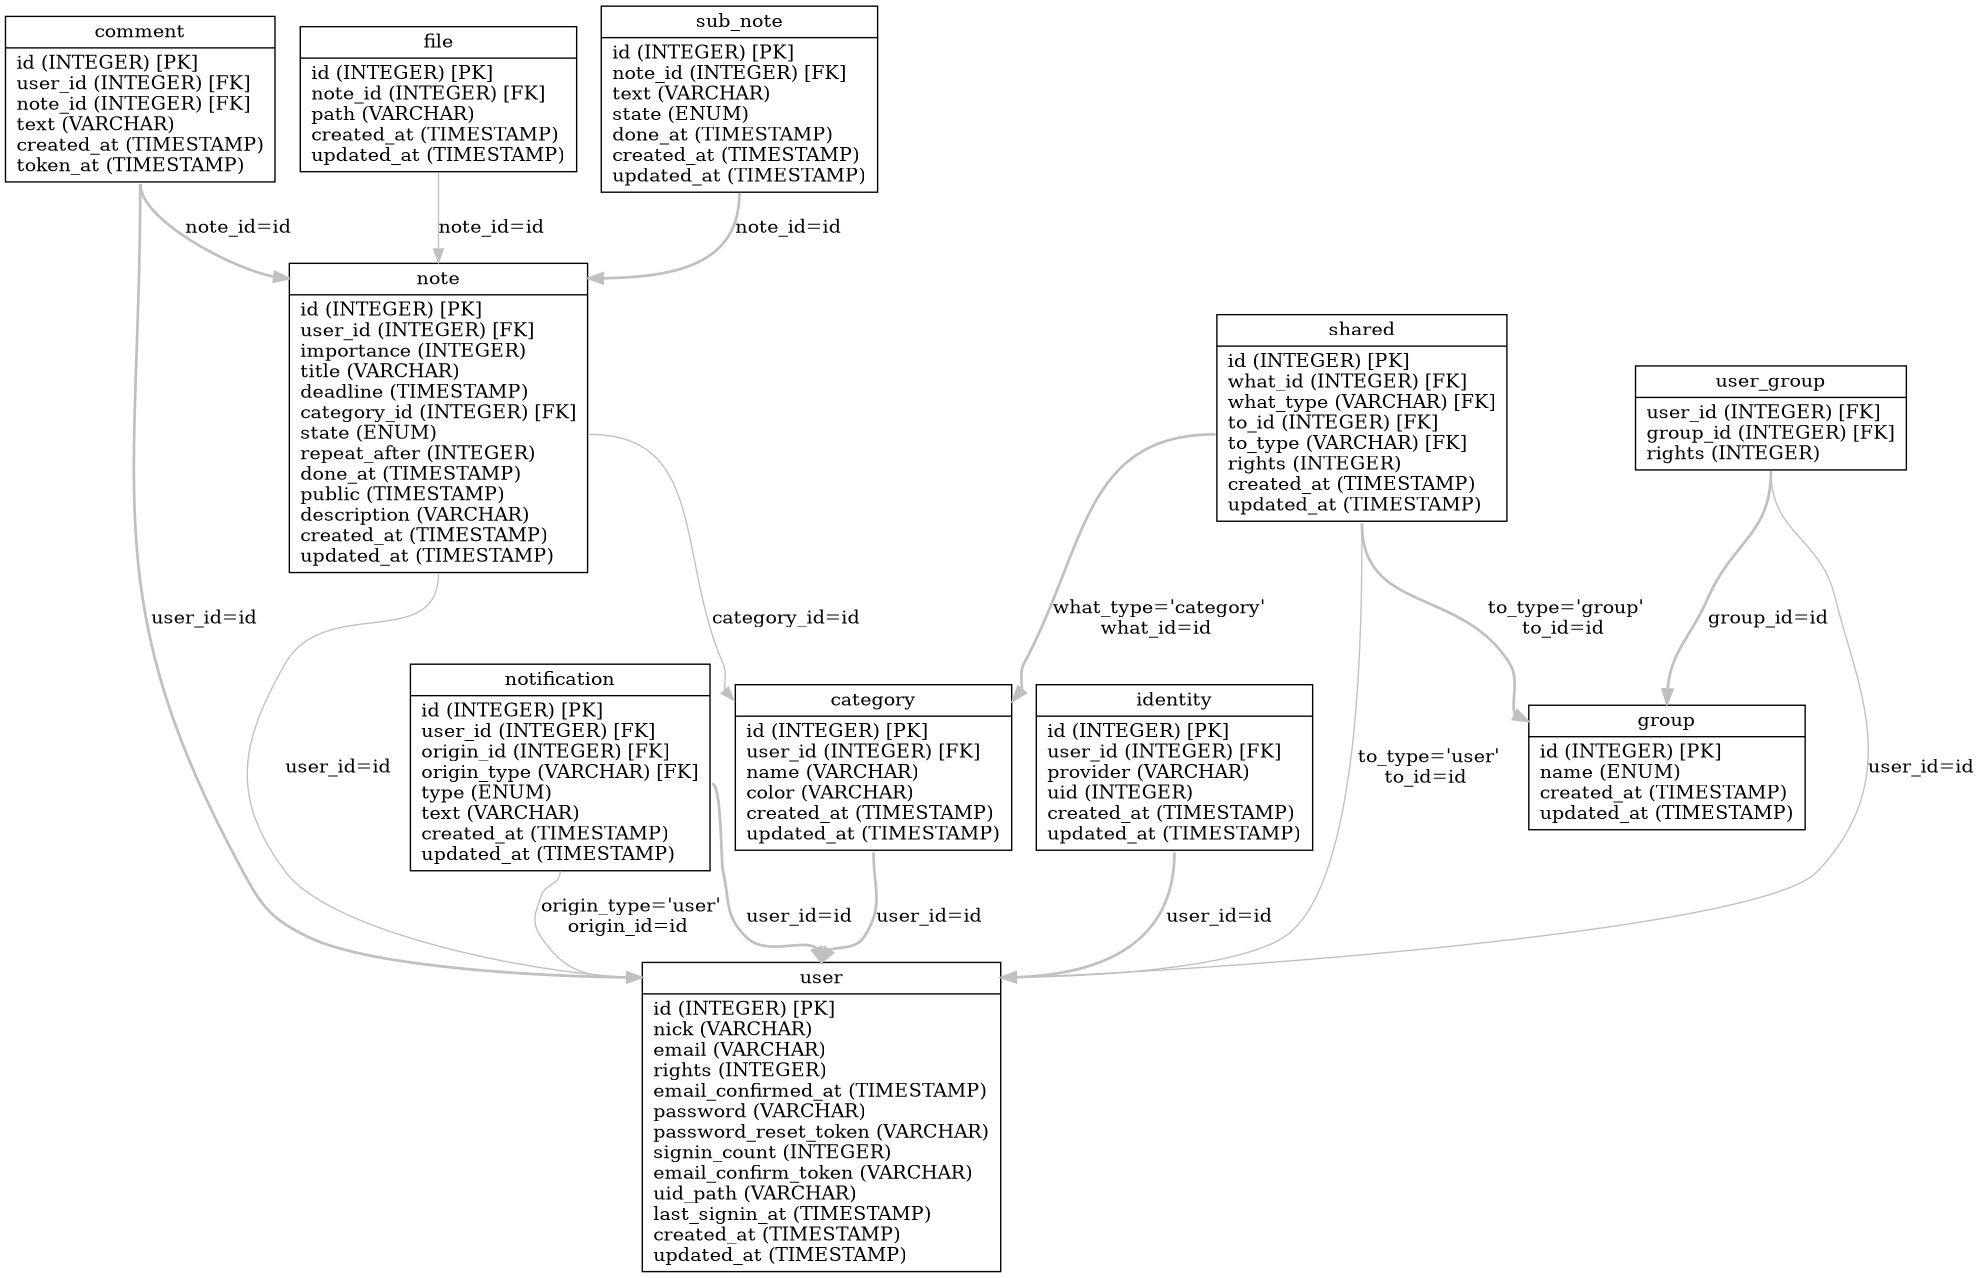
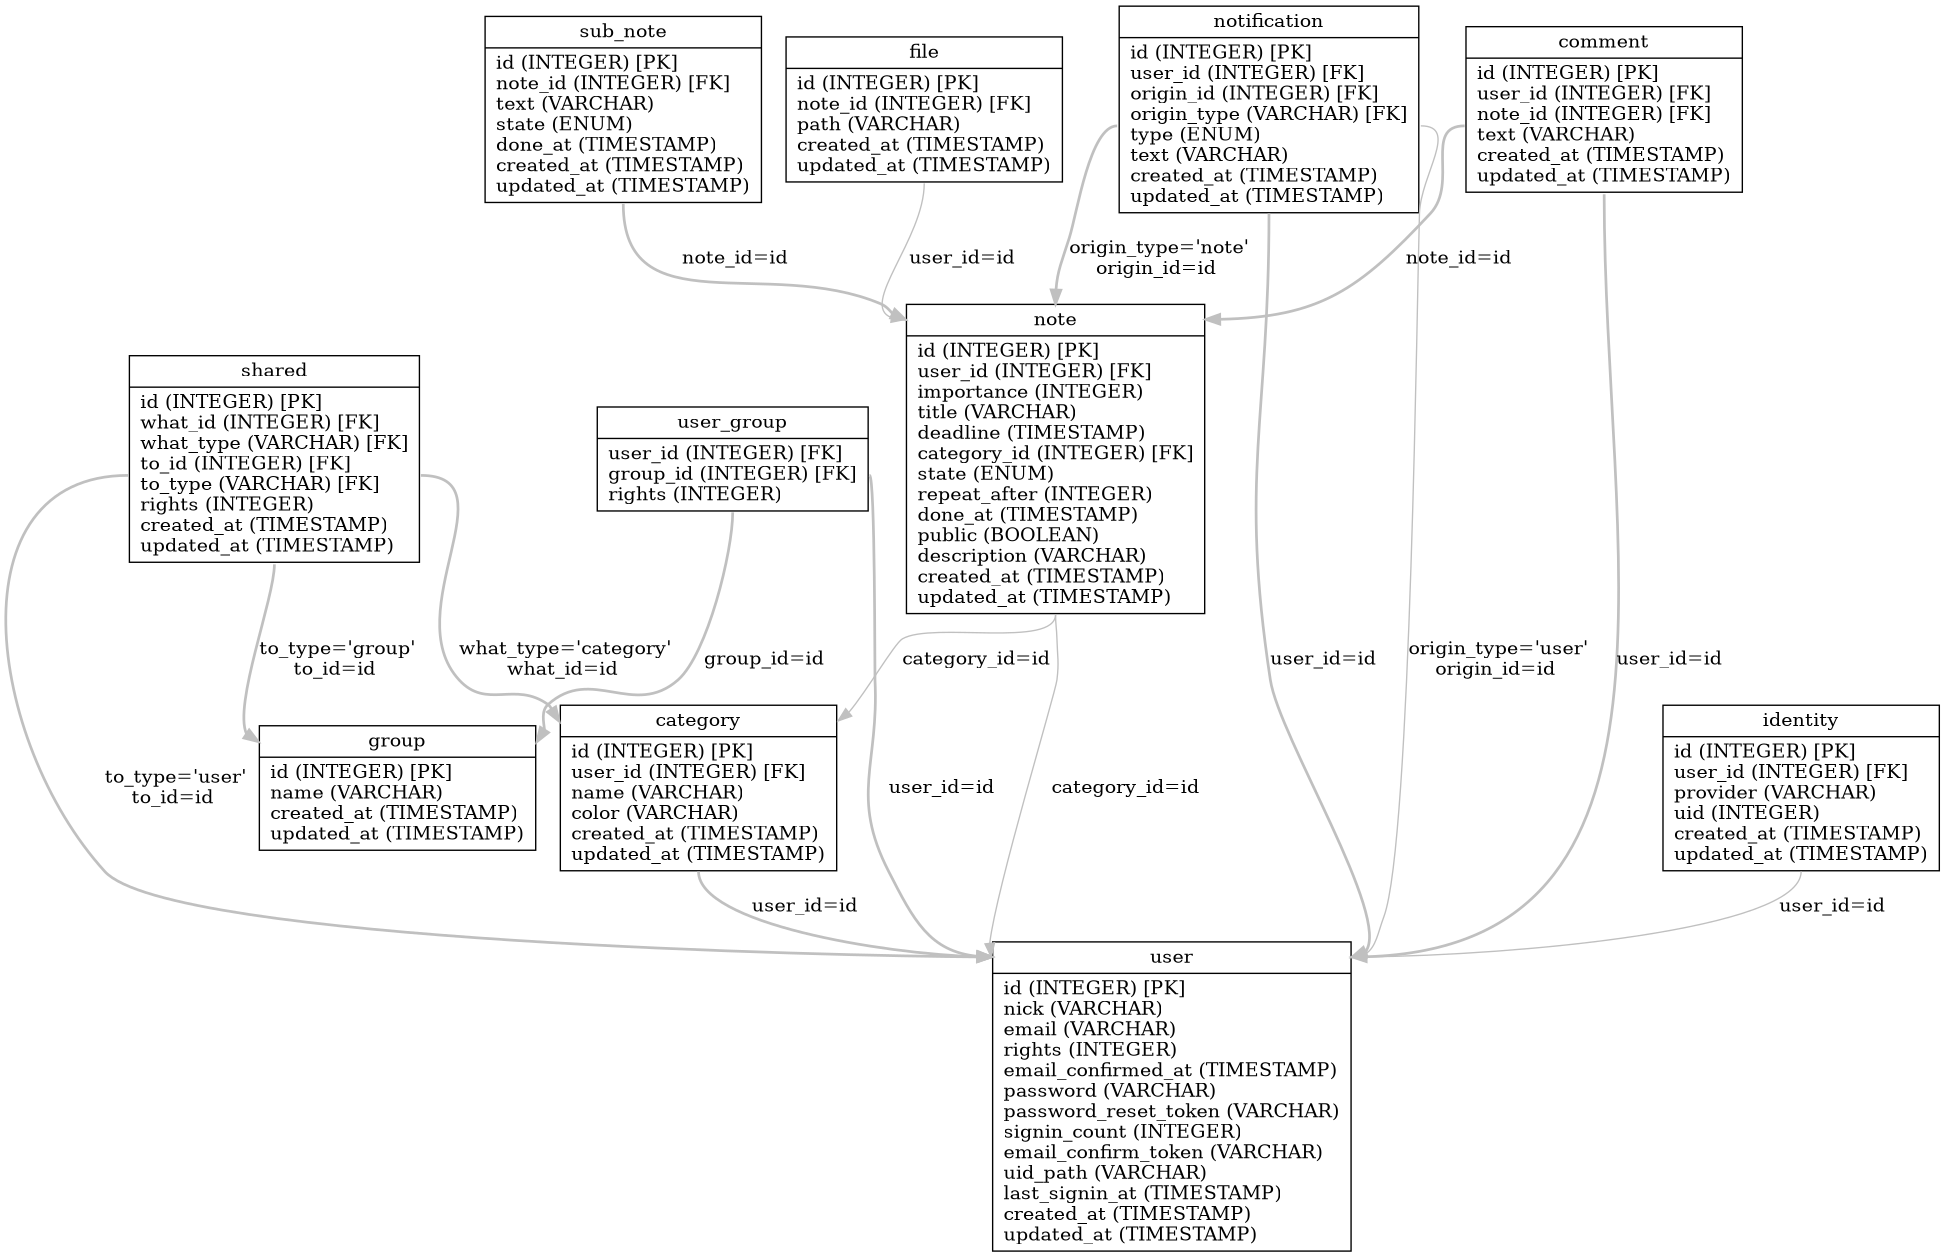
node "comment": text "token_at (TIMESTAMP)" -> "updated_at (TIMESTAMP)"
edge "notification" -> "note": added, label "origin_type='note' origin_id=id"
edge "file" -> "note": label "note_id=id " -> "user_id=id "
node "note": text "public (TIMESTAMP)" -> "public (BOOLEAN)"
edge "note" -> "user": label "user_id=id " -> "category_id=id "
node "group": text "name (ENUM)" -> "name (VARCHAR)"
edge "shared" -> "user": style solid -> bold
edge "user_group" -> "user": style solid -> bold
edge "identity" -> "user": style bold -> solid
